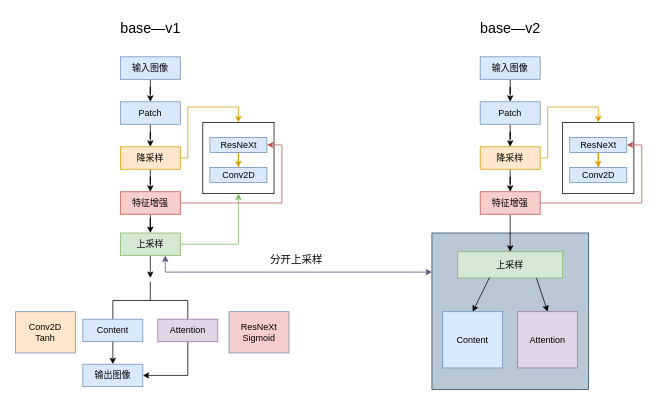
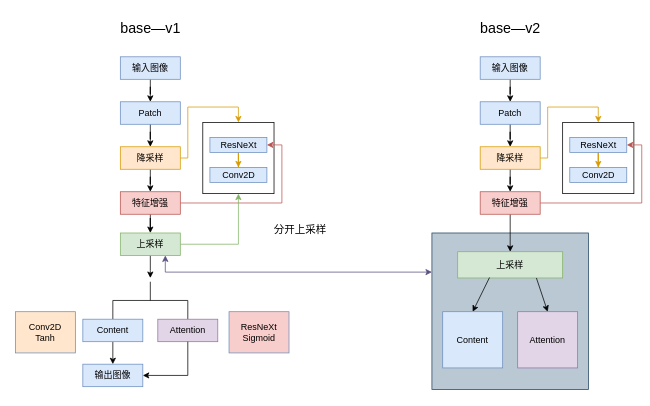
node "分开上采样": moved (297, 259) -> (300, 229)
